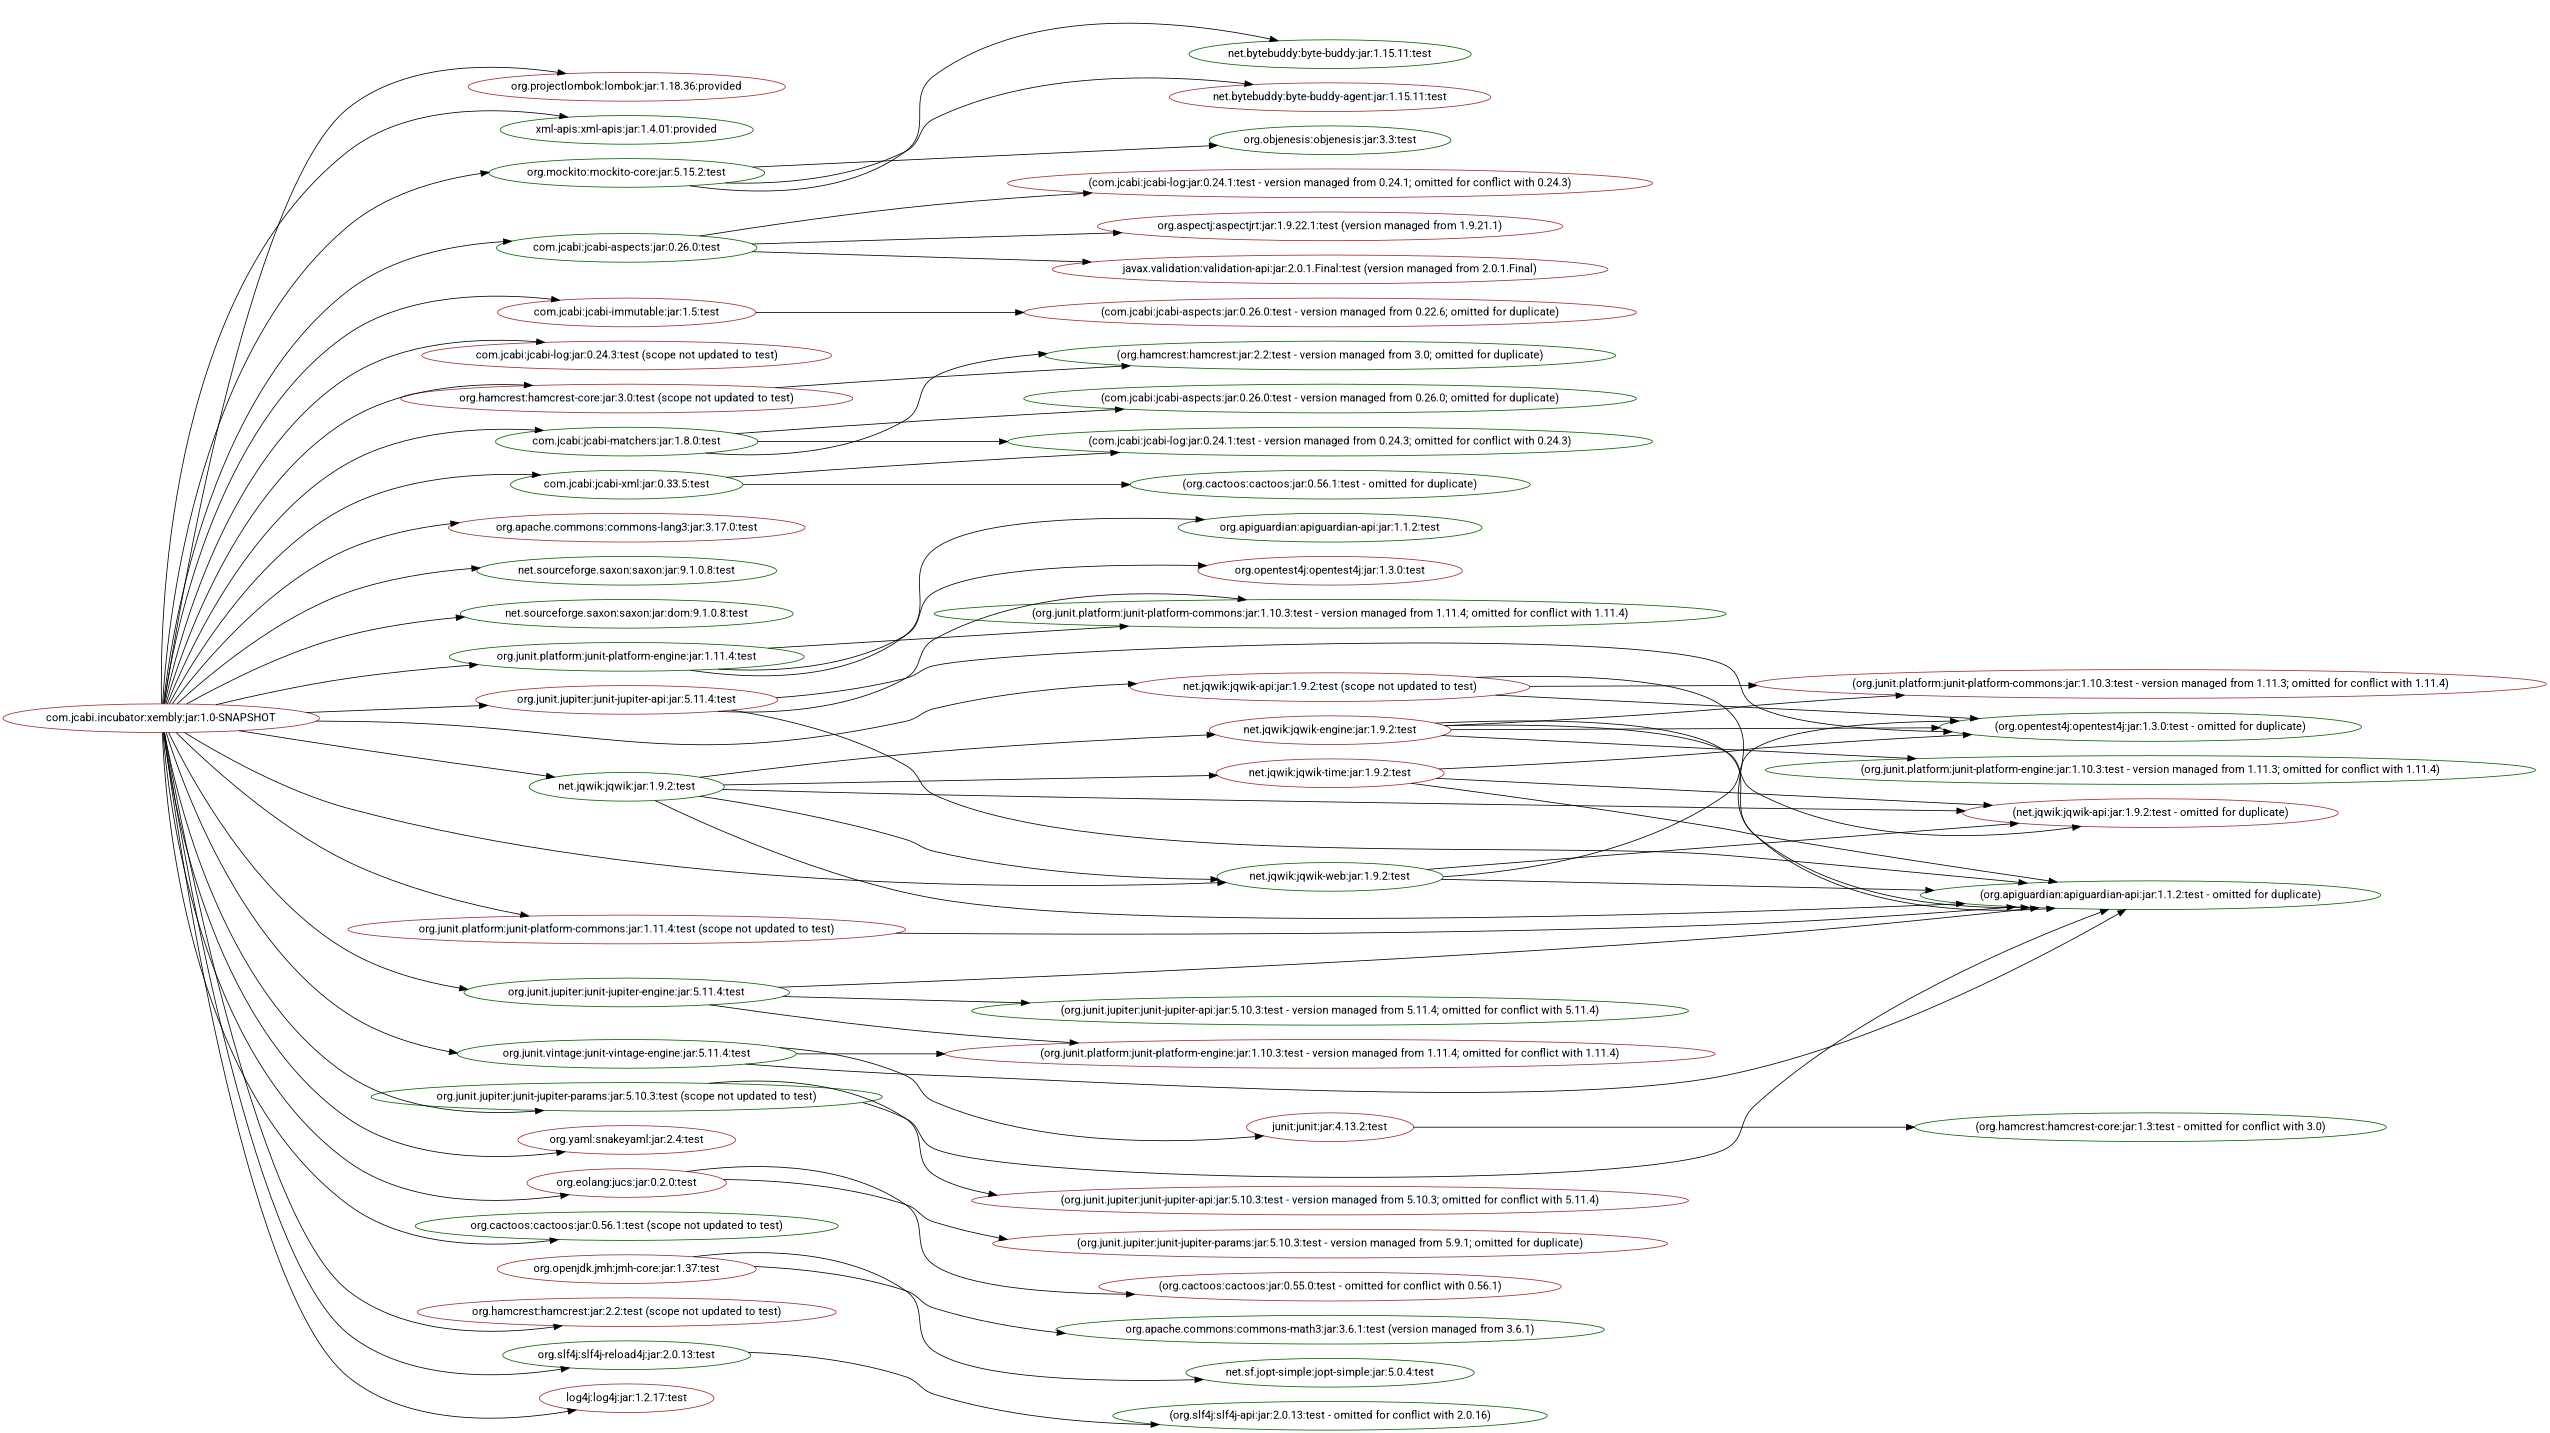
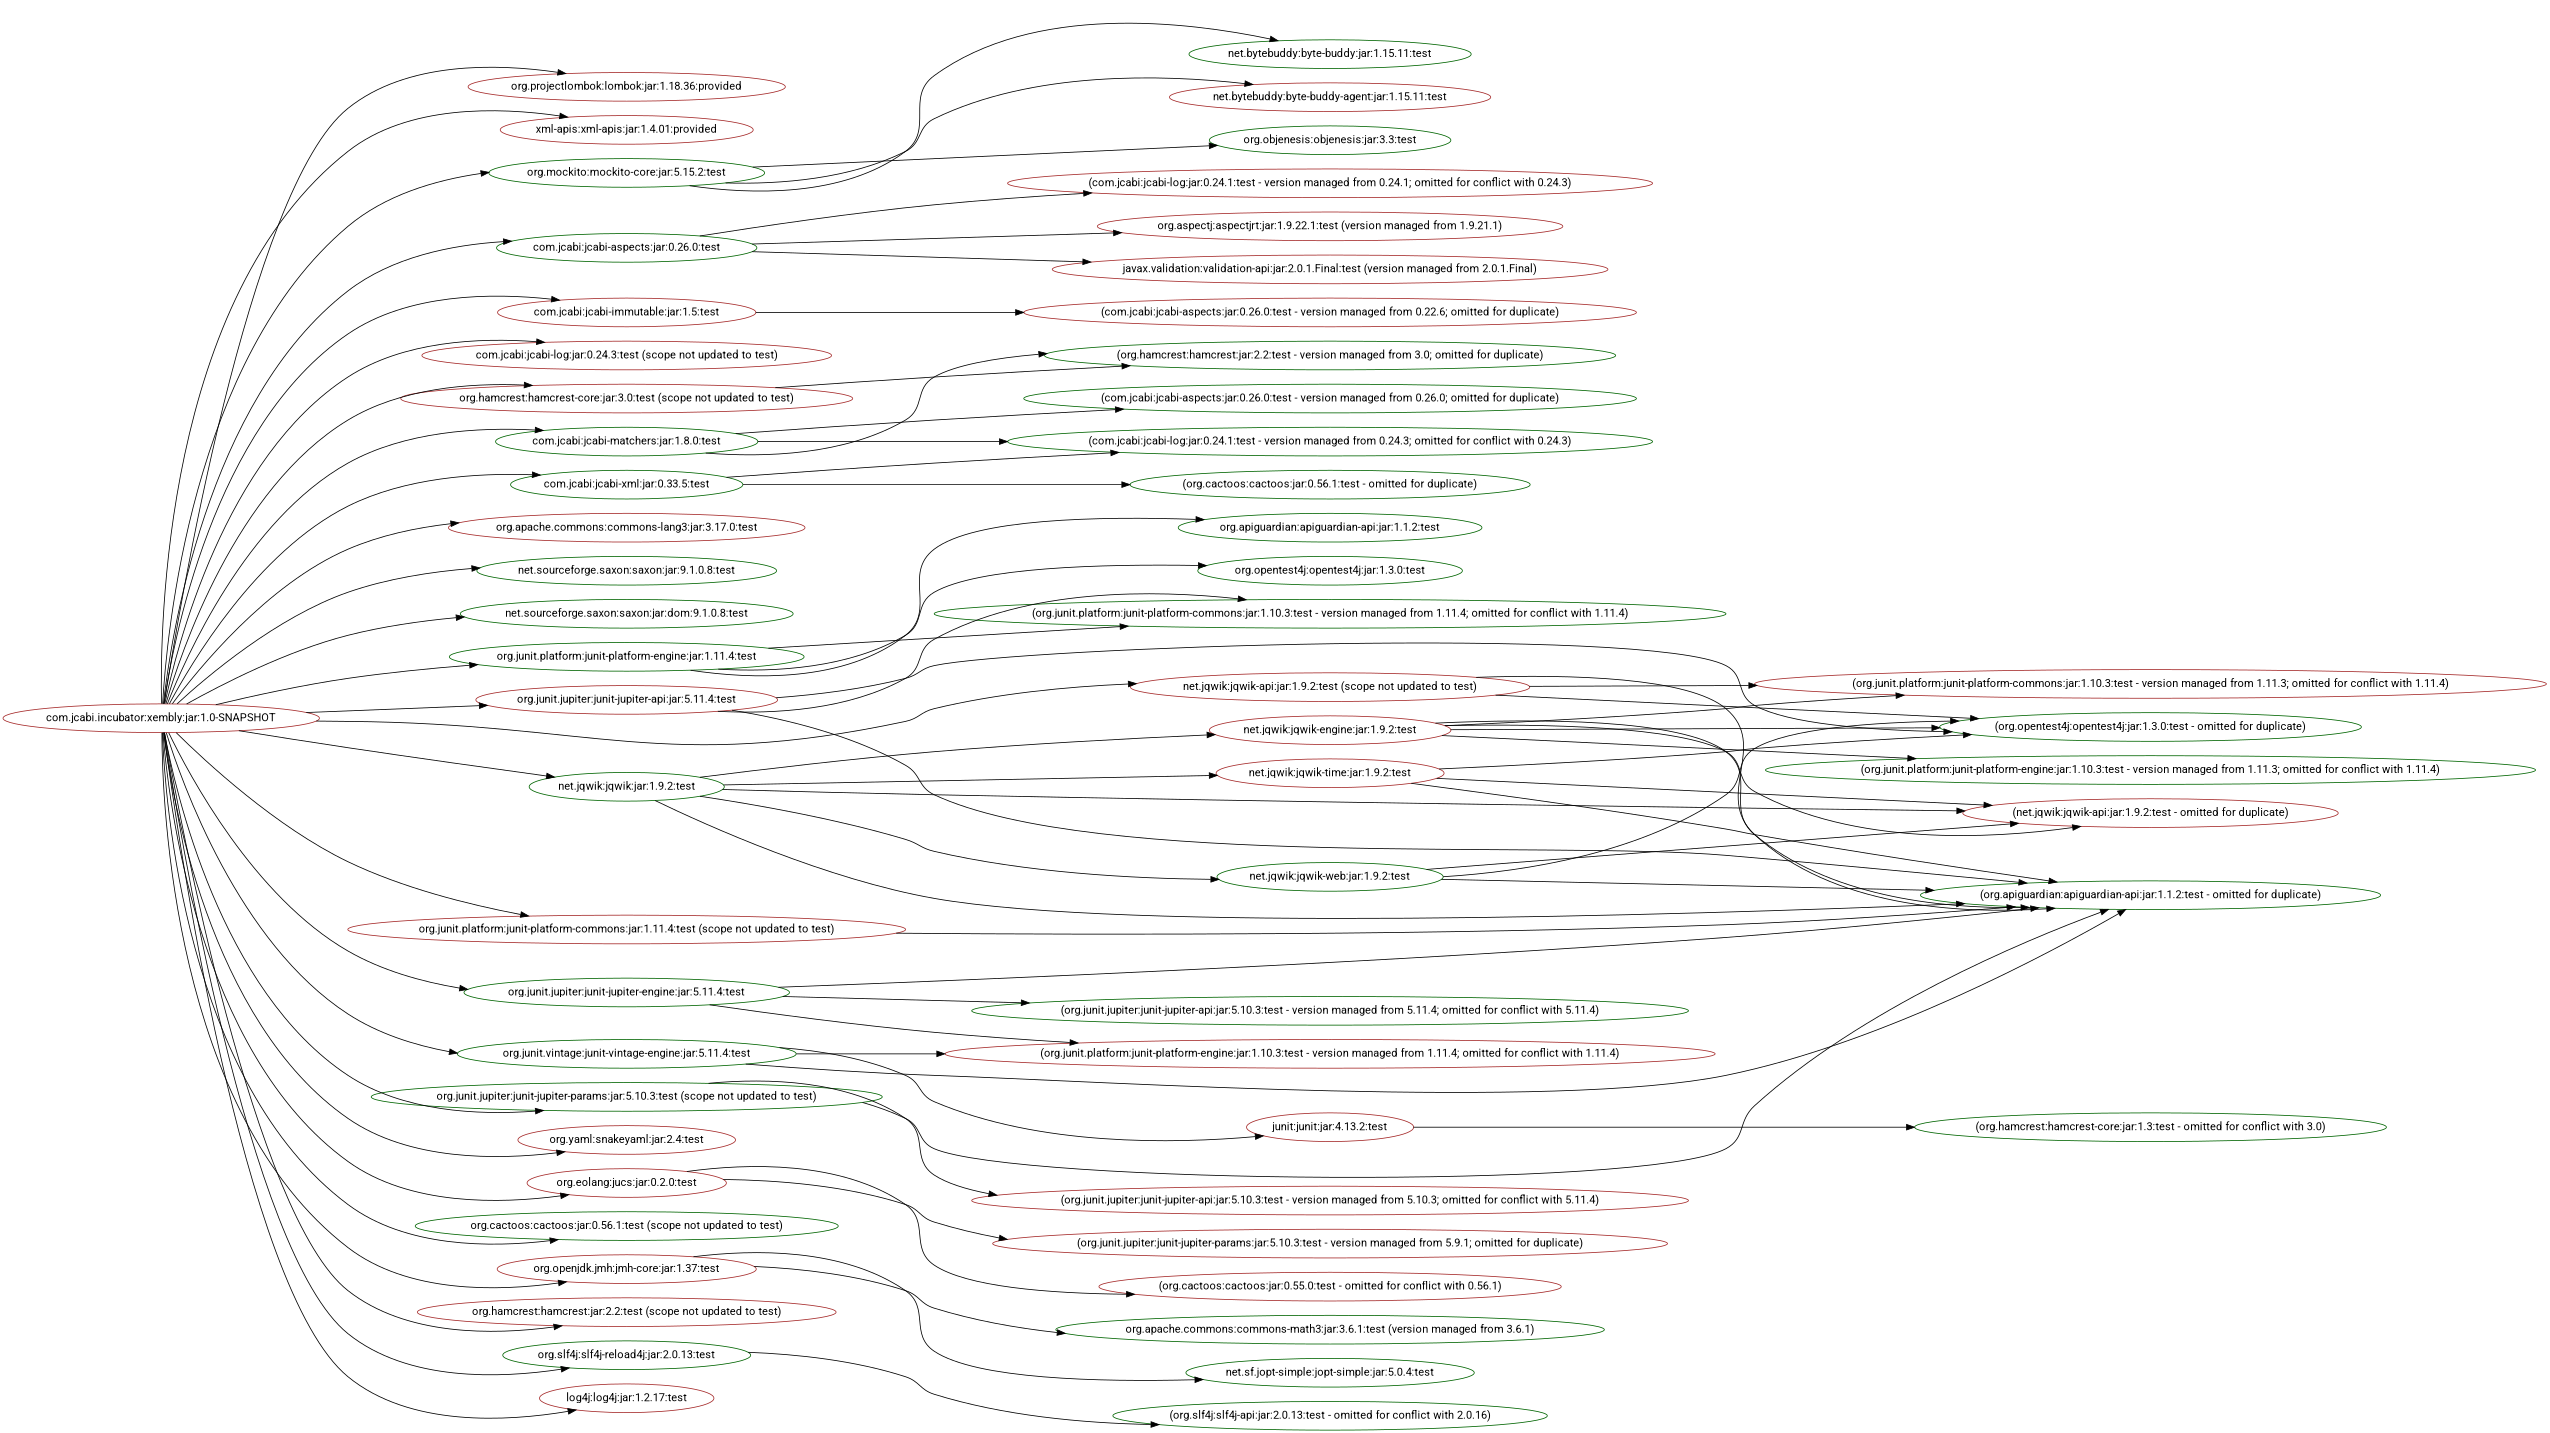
node "xml-apis:xml-apis:jar:1.4.01:provided": color darkgreen -> brown
node "org.opentest4j:opentest4j:jar:1.3.0:test": color brown -> darkgreen
edge "com.jcabi.incubator:xembly:jar:1.0-SNAPSHOT" -> "net.jqwik:jqwik-web:jar:1.9.2:test": now "com.jcabi.incubator:xembly:jar:1.0-SNAPSHOT" -> "org.openjdk.jmh:jmh-core:jar:1.37:test"
